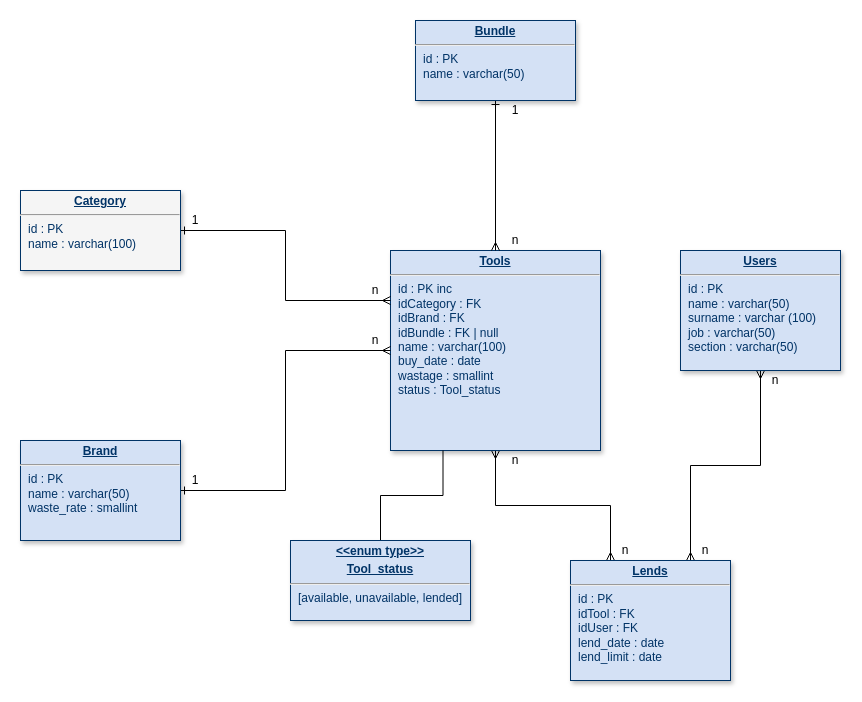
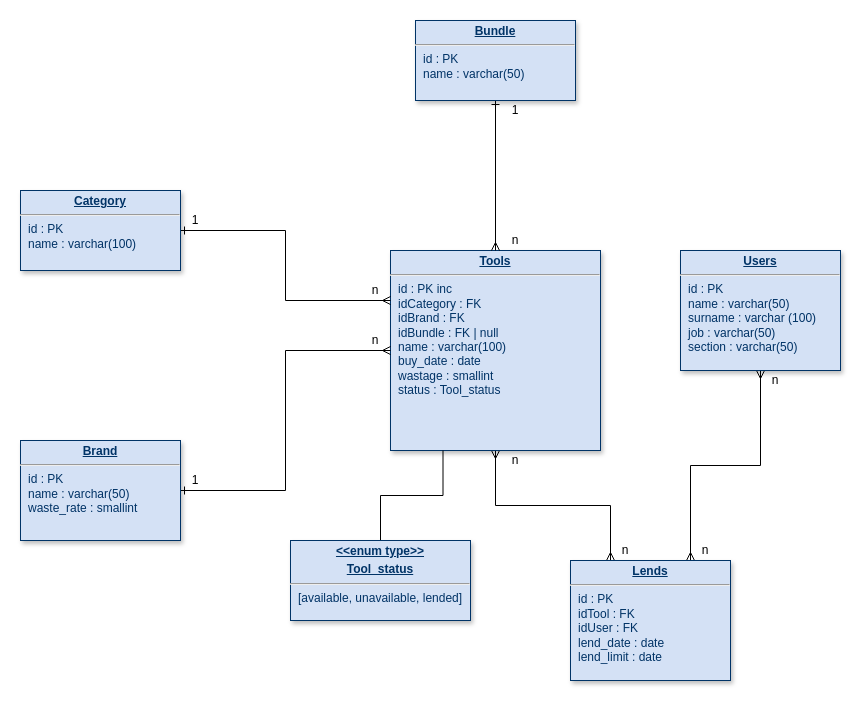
node "Category id : PK name : varchar(100)": fillcolor #f5f5f5 -> #d4e1f5
